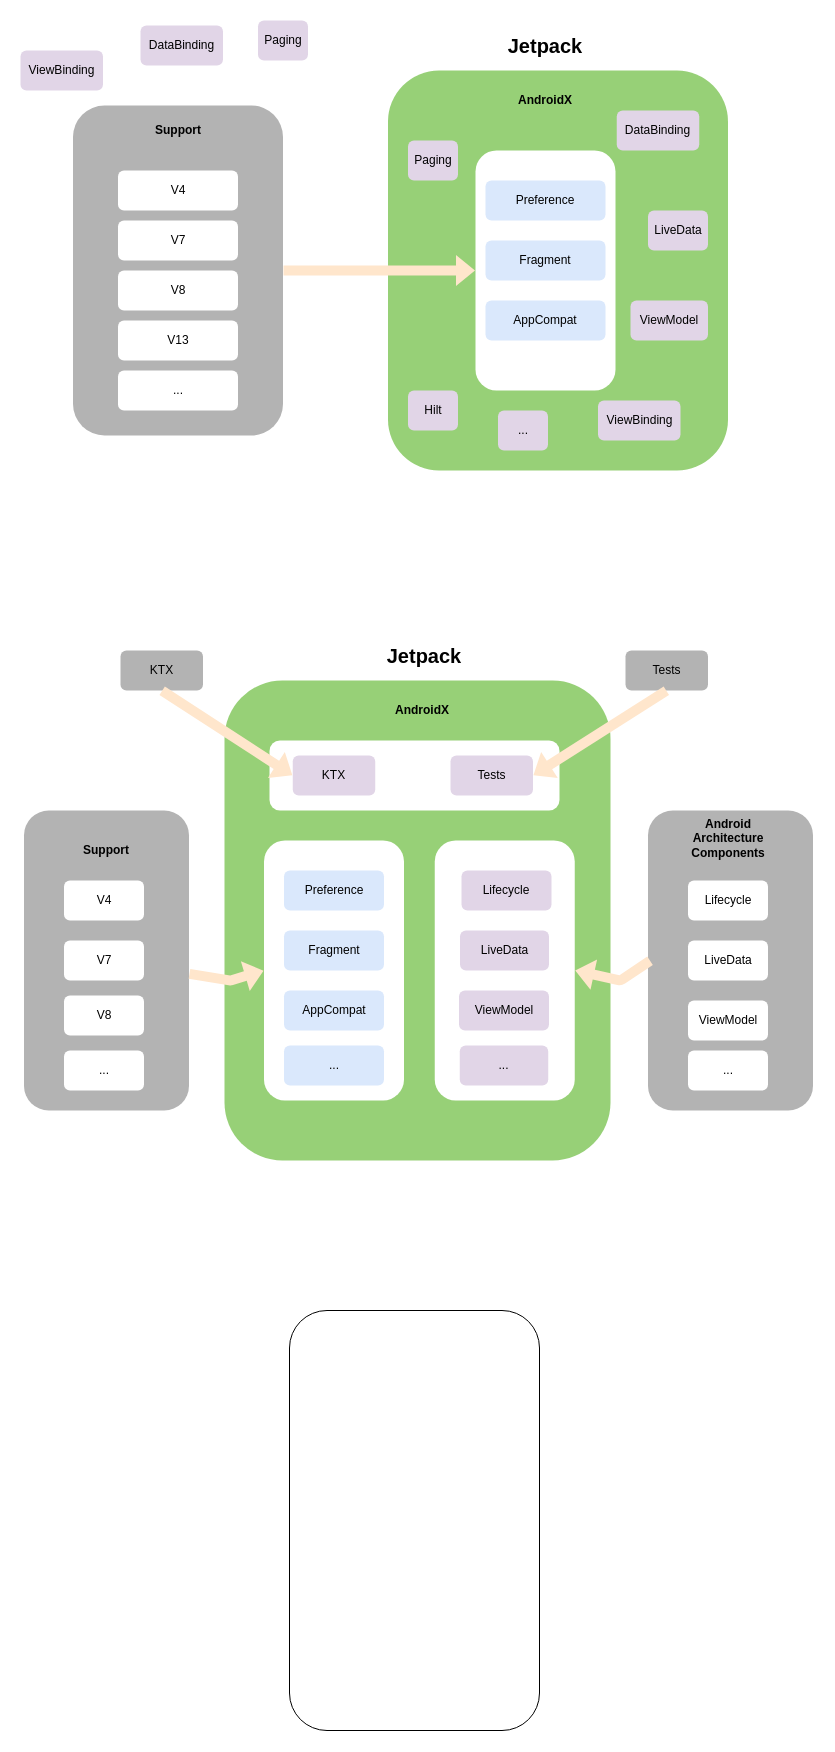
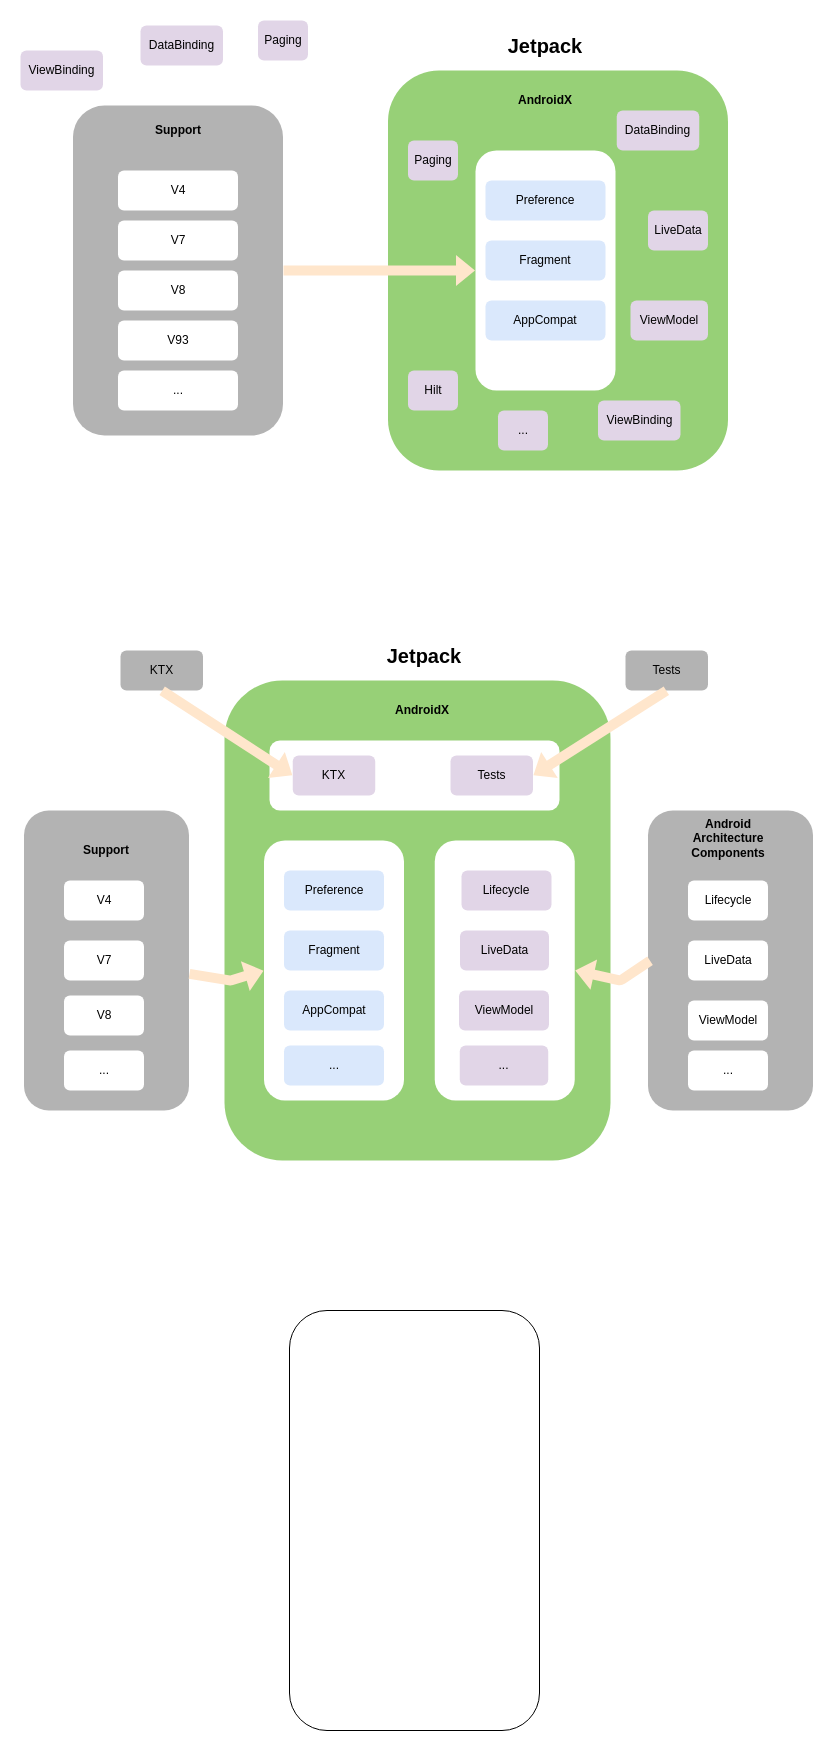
node "V13": label "V13" -> "V93"
node "Hilt": moved (433, 411) -> (433, 391)
